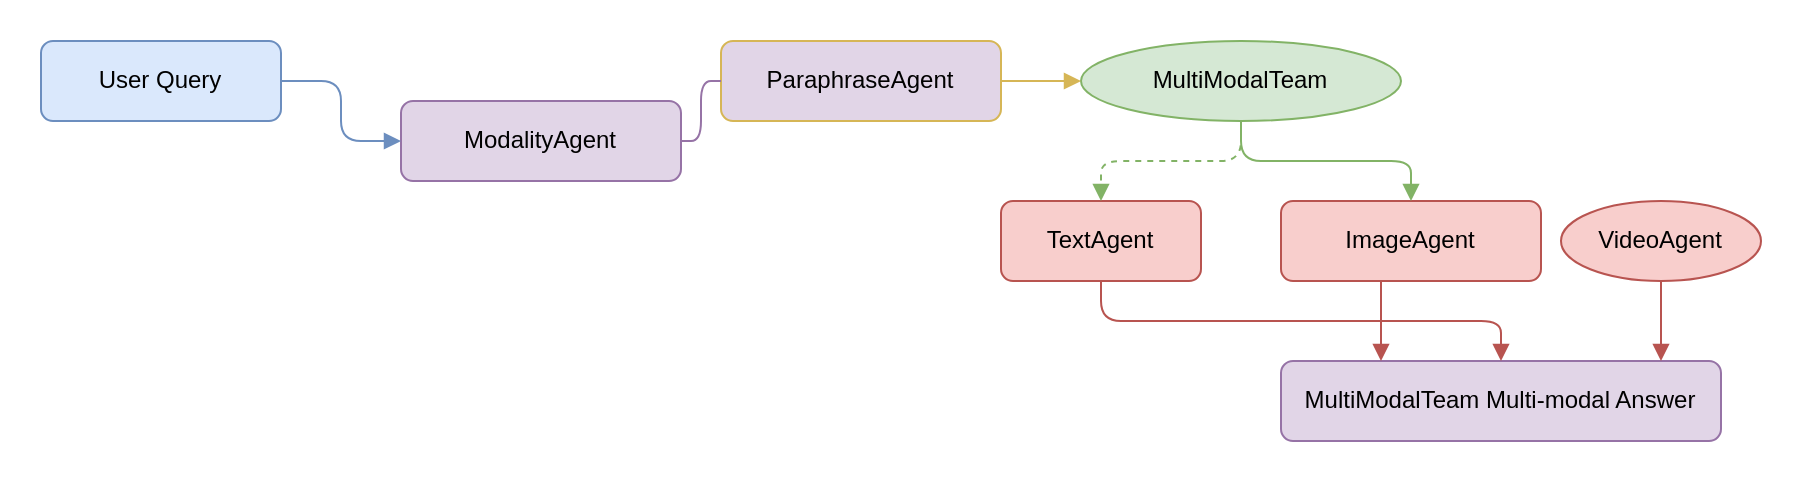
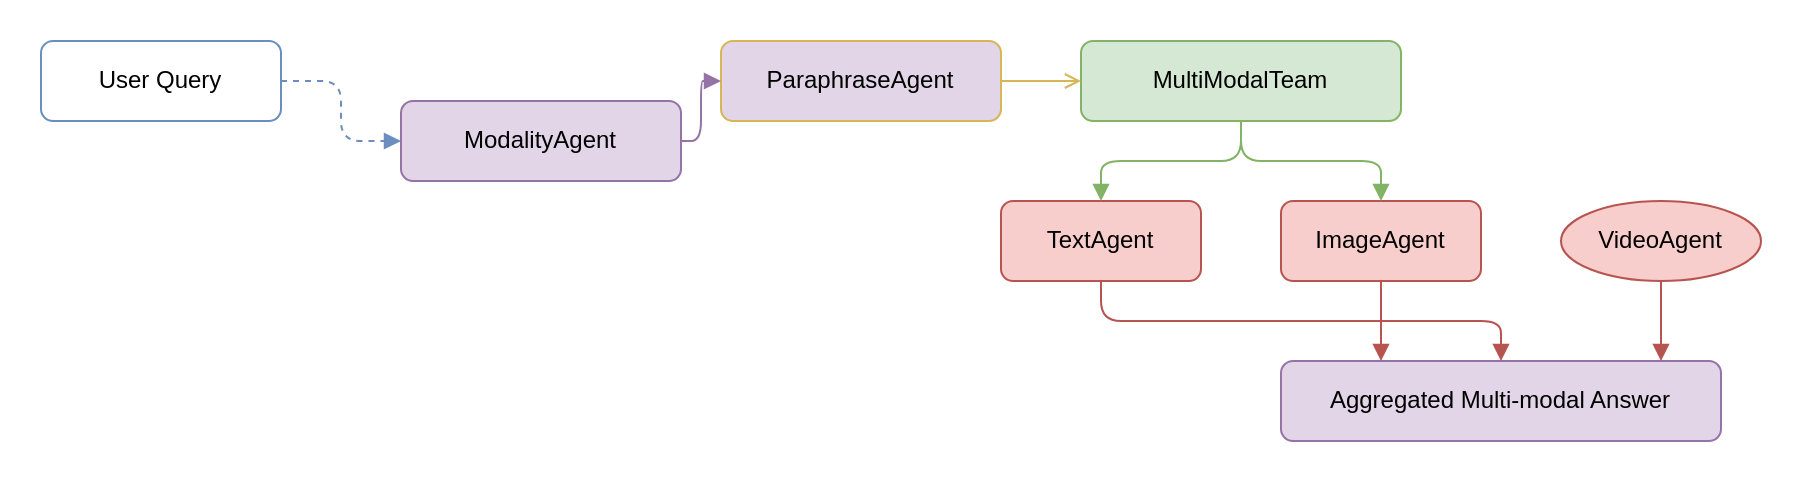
node "User Query": fillcolor #dae8fc -> #ffffff
edge "ParaphraseAgent" -> "MultiModalTeam": arrowhead block -> open
node "MultiModalTeam": shape ellipse -> rounded rectangle
edge "ParaphraseAgent" -- "ModalityAgent": arrowhead none -> block
edge "User Query" -> "ModalityAgent": style solid -> dashed
edge "MultiModalTeam" -> "TextAgent": style dashed -> solid
node "ImageAgent": size 260x80 -> 200x80
node "MultiModalTeam Multi-modal Answer": label "MultiModalTeam Multi-modal Answer" -> "Aggregated Multi-modal Answer"
